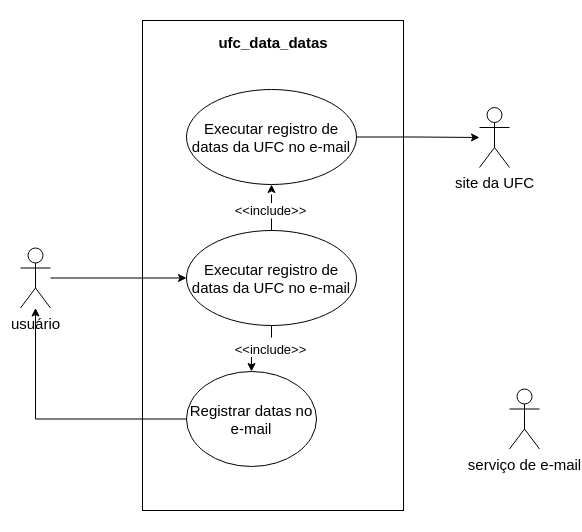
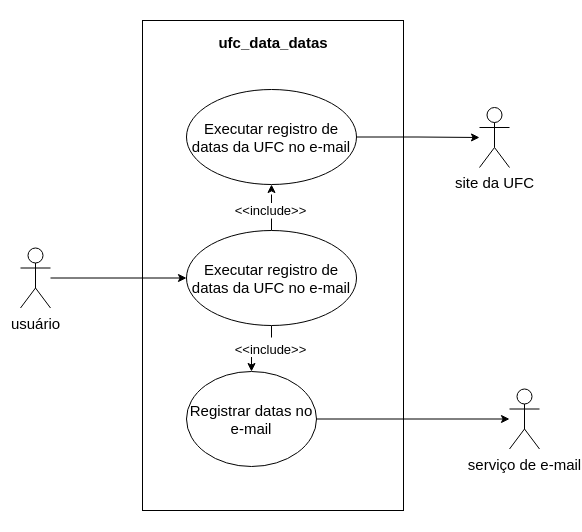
edge "Registrar datas no e-mail" -> "usuário": now "Registrar datas no e-mail" -> "serviço de e-mail"
